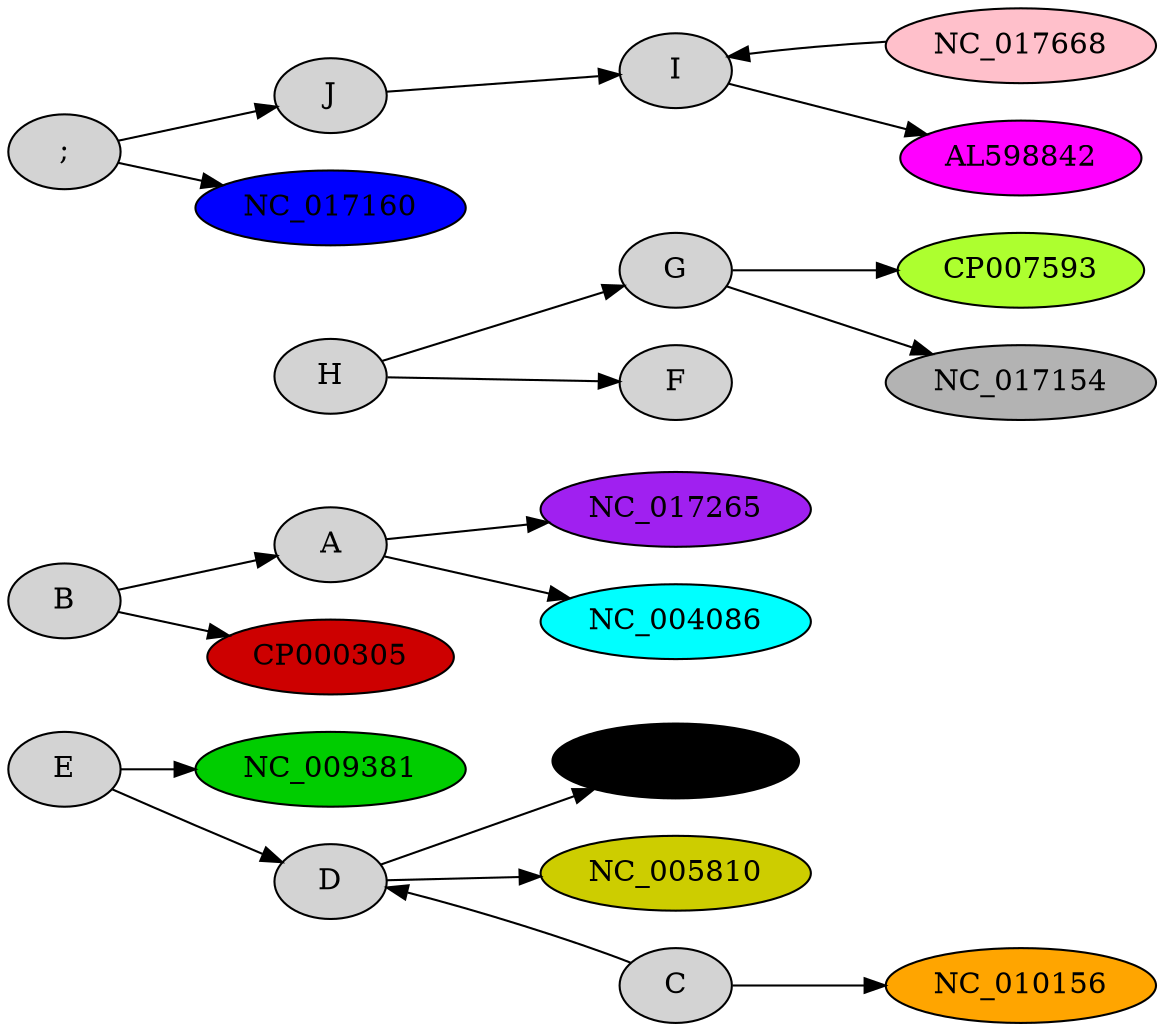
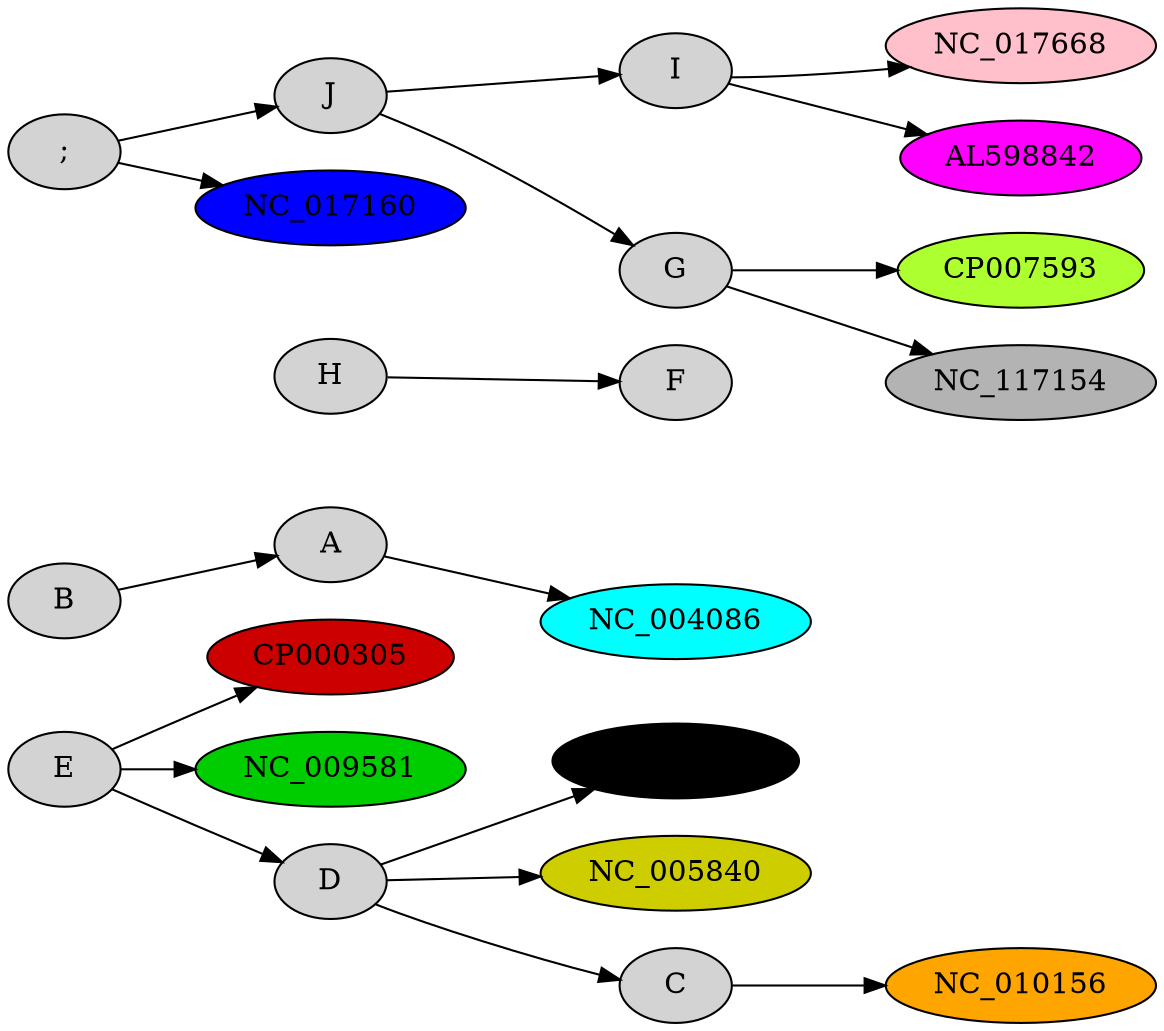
edge "NC_017668" -> "I": reversed
edge "H" -> "G": now "J" -> "G"
node "NC_017154": label "NC_017154" -> "NC_117154"
node "NC_017265": removed
edge "B" -> "CP000305": now "E" -> "CP000305"
node "NC_009381": label "NC_009381" -> "NC_009581"
node "NC_005810": label "NC_005810" -> "NC_005840"
edge "C" -> "D": reversed
